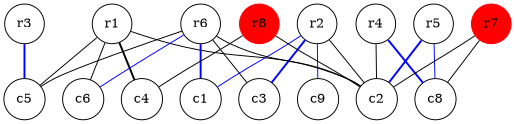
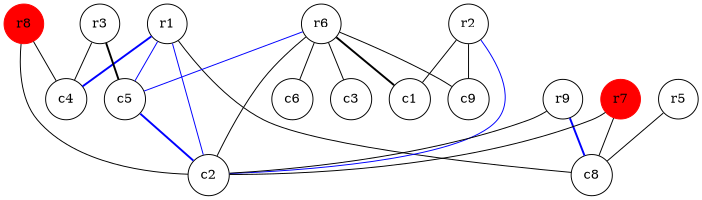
node "r4": label "r4" -> "r9"
edge "r2" -- "c9": color blue -> black
edge "r5" -- "c8": color blue -> black
edge "r6" -- "c5": color black -> blue
edge "r1" -- "c2": color black -> blue
edge "r5" -- "c2": now "c5" -- "c2"
edge "r6" -- "c9": added
edge "r3" -- "c5": color blue -> black
edge "r1" -- "c5": color black -> blue
edge "r3" -- "c4": added
edge "r1" -- "c4": color black -> blue
edge "r6" -- "c6": color blue -> black
edge "r2" -- "c2": color black -> blue
edge "r2" -- "c1": color blue -> black
edge "r2" -- "c3": removed
edge "r6" -- "c1": color blue -> black
edge "r1" -- "c6": now "r1" -- "c8"
